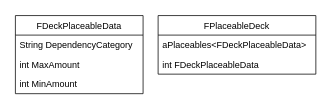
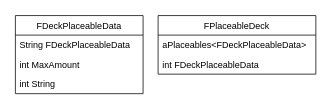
node "String DependencyCategory": label "String DependencyCategory" -> "String FDeckPlaceableData"
node "int MinAmount": label "int MinAmount" -> "int String"
